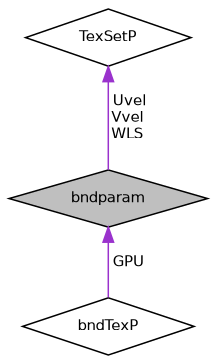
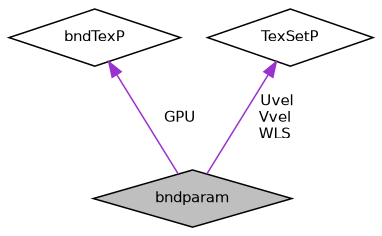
edge "bndTexP" -> "bndparam": reversed
